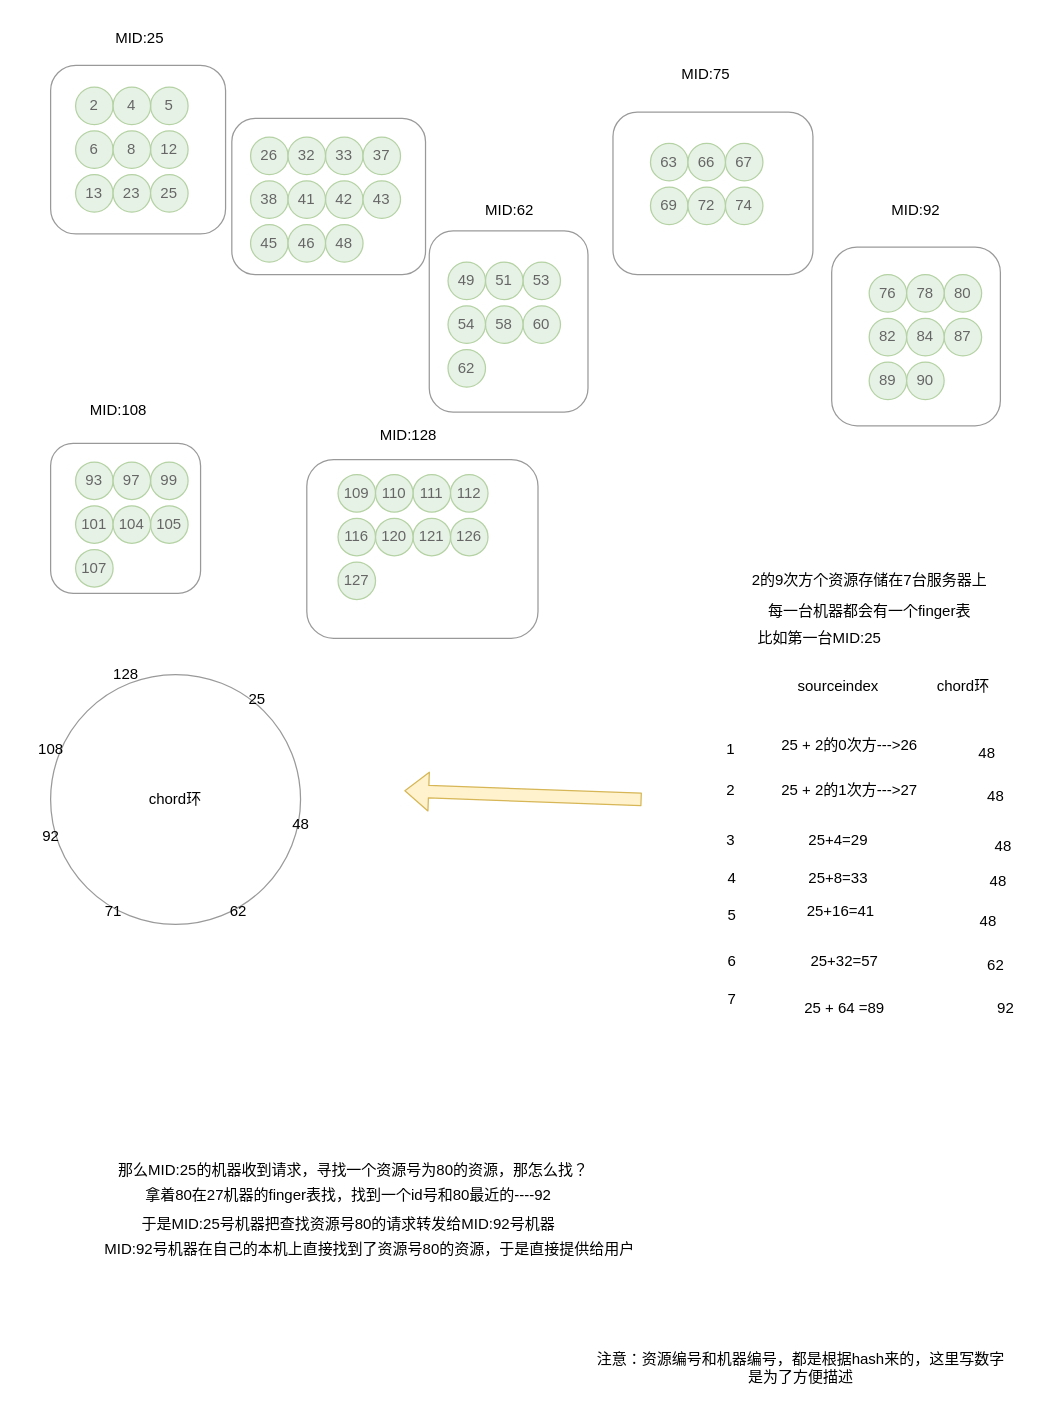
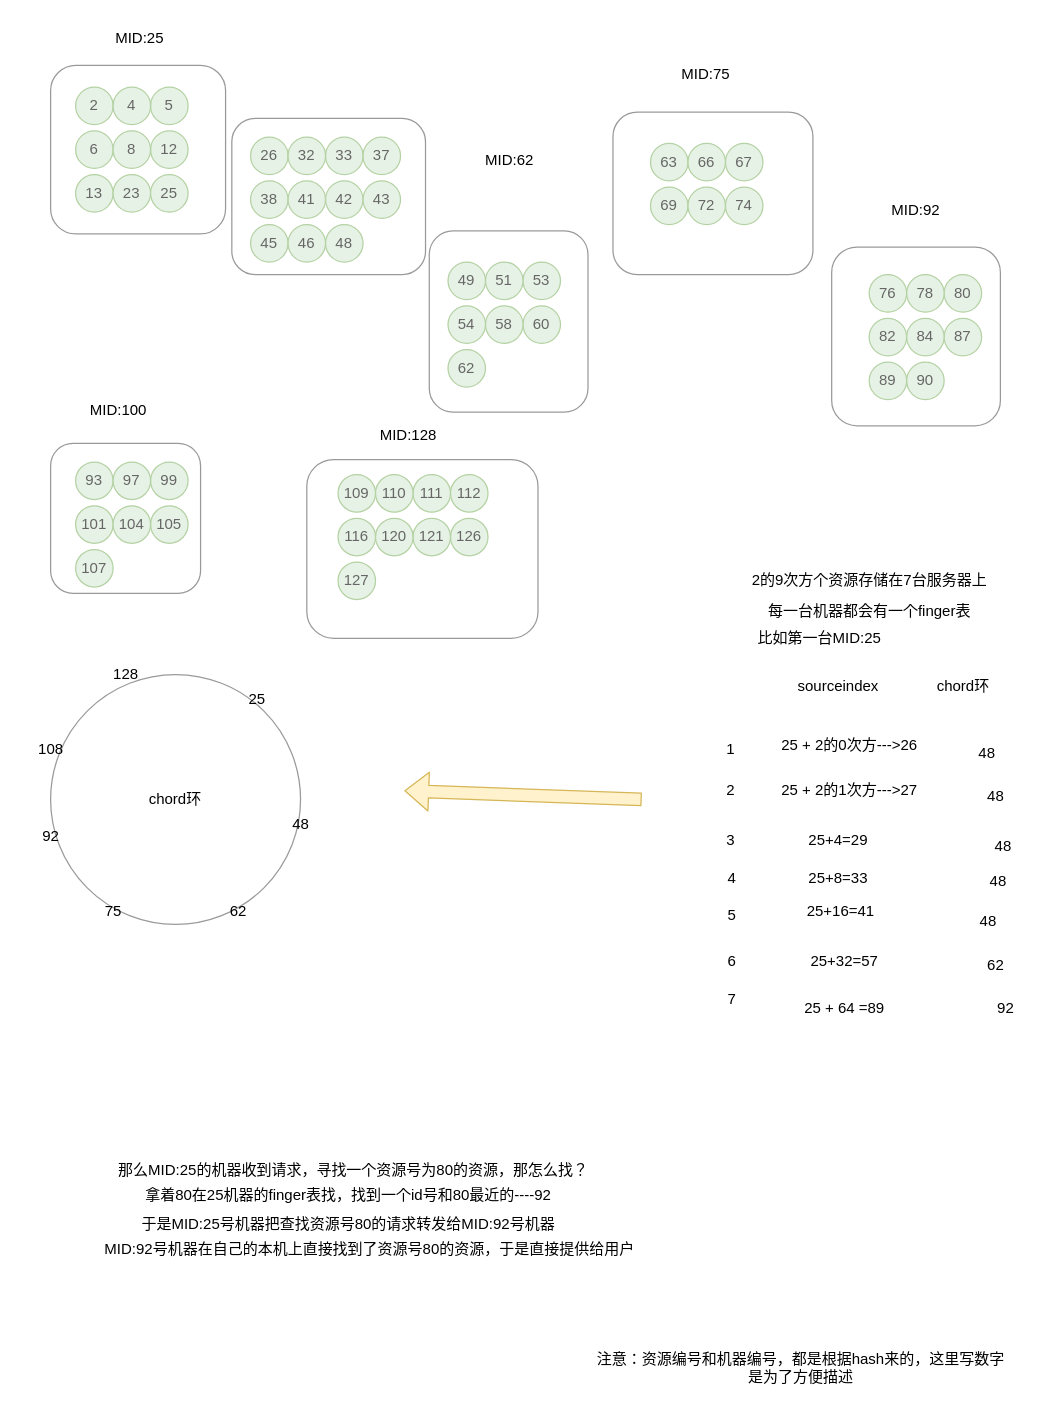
node "MID:62": moved (509, 211) -> (509, 161)
node "MID:108": label "MID:108" -> "MID:100"
node "71": label "71" -> "75"
node "拿着80在27机器的finger表找，找到一个id号和80最近的----92": label "拿着80在27机器的finger表找，找到一个id号和80最近的----92" -> "拿着80在25机器的finger表找，找到一个id号和80最近的----92"
